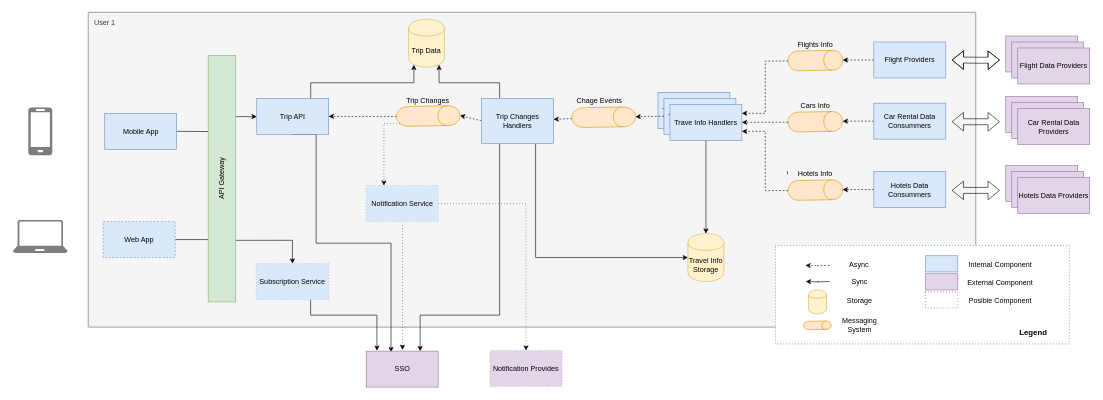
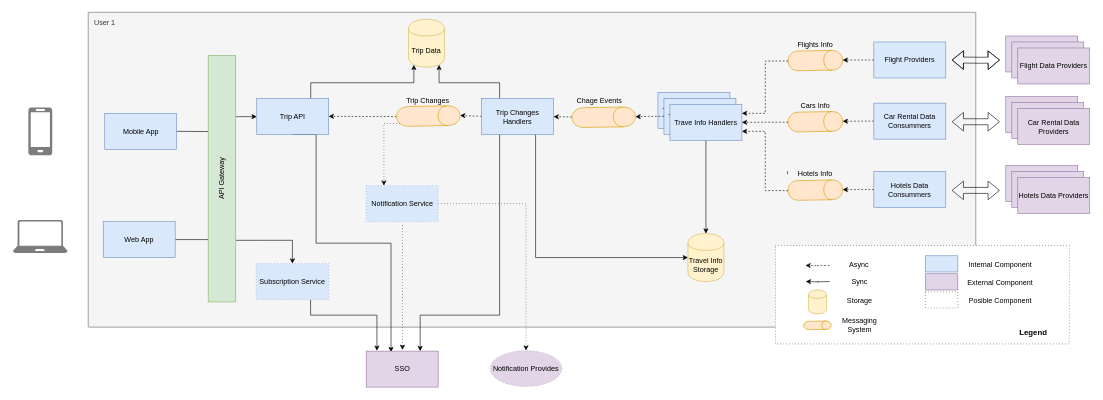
node "Trip Changes Handlers": size 72x45 -> 72x36
node "Web App": style dashed -> solid
node "Notification Provides": shape rectangle -> ellipse
